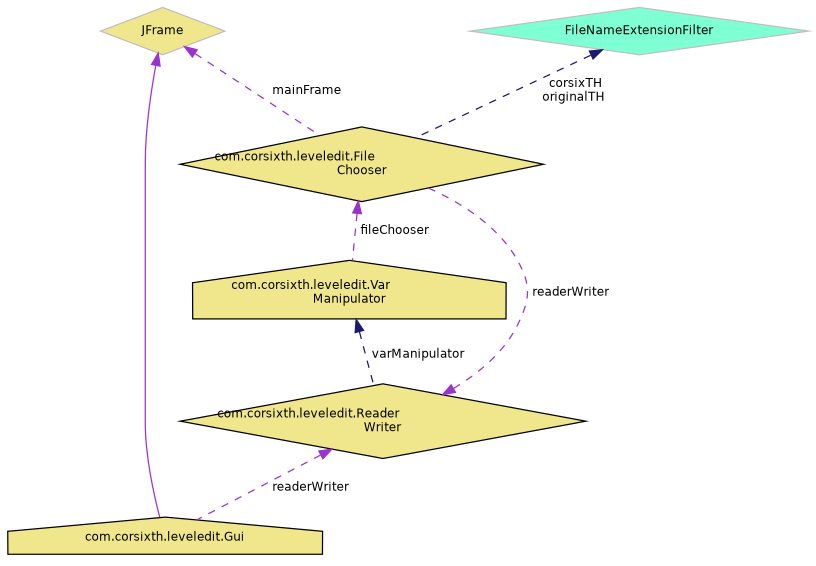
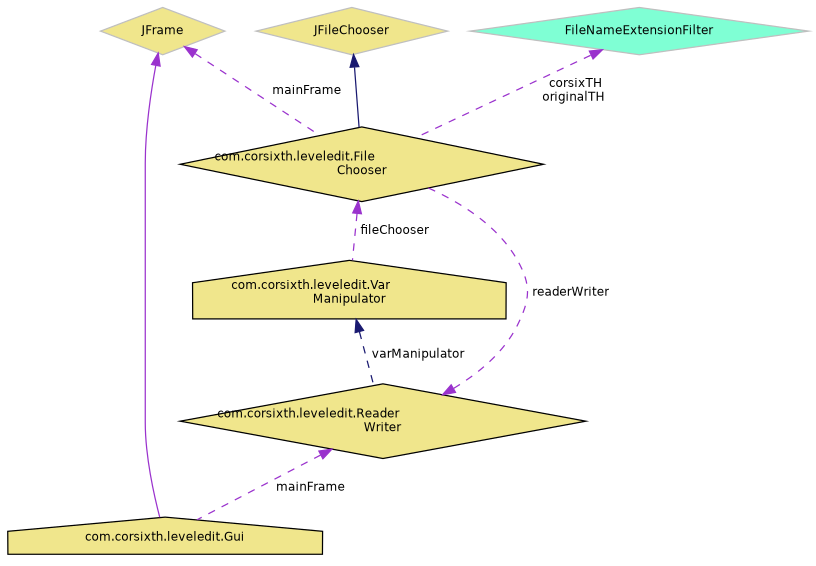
node "JFileChooser": added
edge "com.corsixth.leveledit.File Chooser" -> "FileNameExtensionFilter": color midnightblue -> darkorchid3
edge "com.corsixth.leveledit.Gui" -> "com.corsixth.leveledit.Reader Writer": label " readerWriter" -> " mainFrame"
